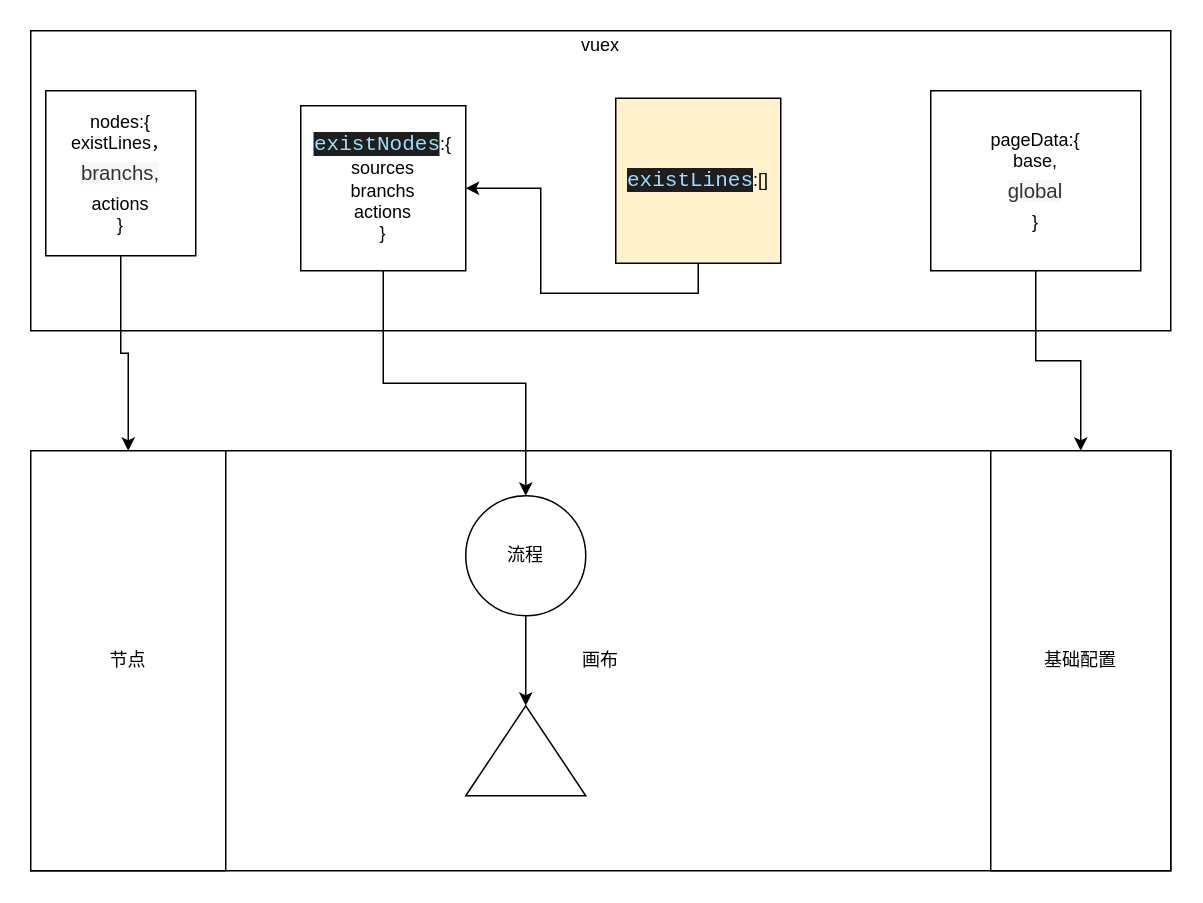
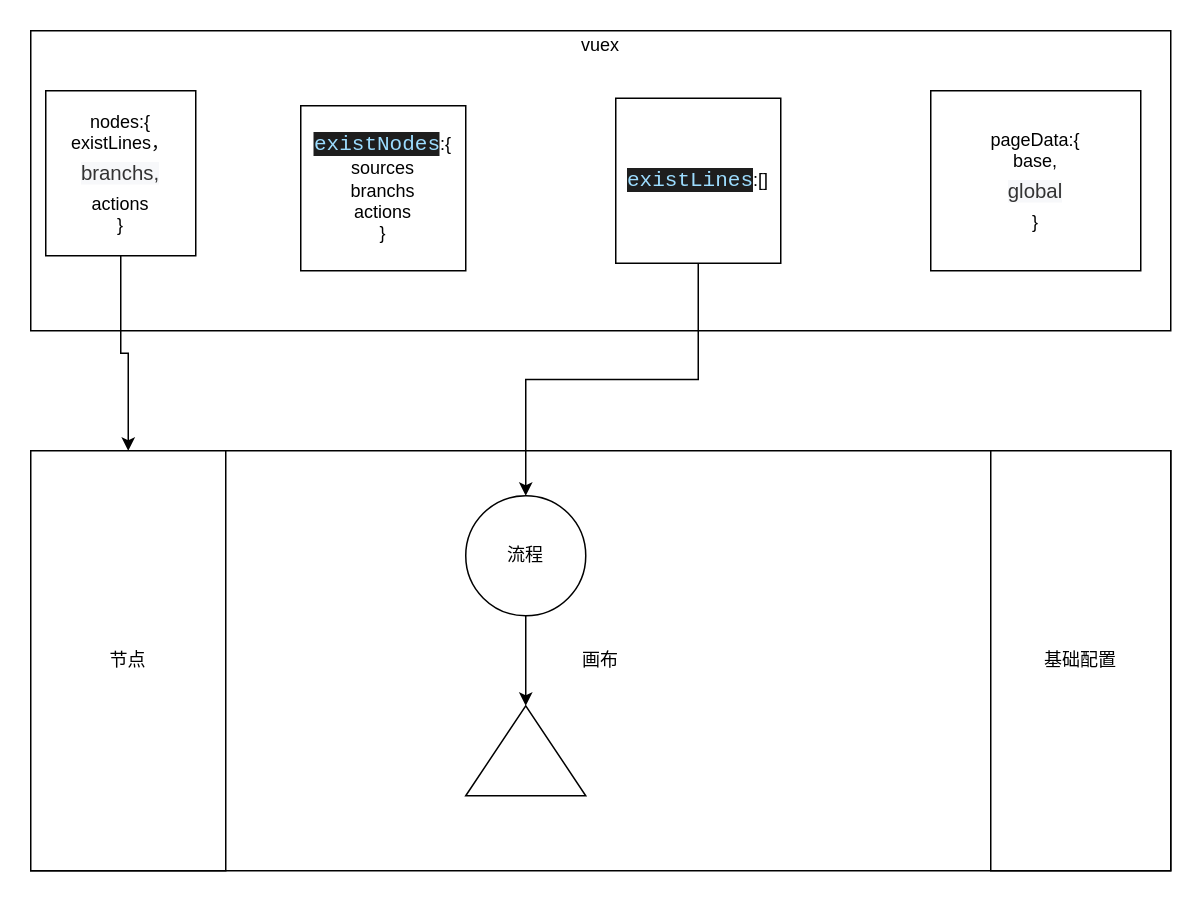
node "existLines:[]": fillcolor #fff2cc -> #ffffff
edge "existLines:[]" -> "existNodes:{ sources branchs actions }": now "existLines:[]" -> "流程"
edge "pageData:{ base, global }" -> "基础配置": removed
edge "existNodes:{ sources branchs actions }" -> "流程": removed
